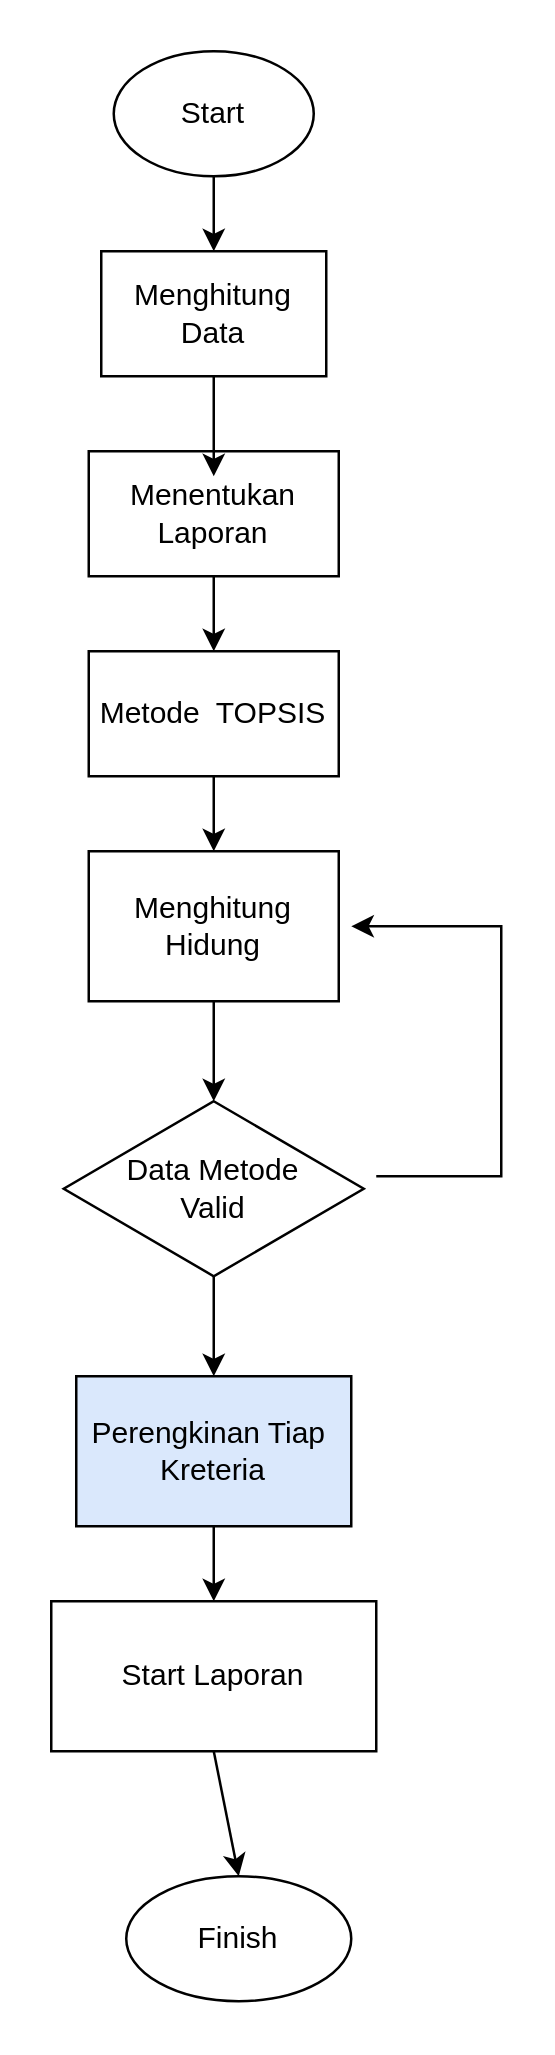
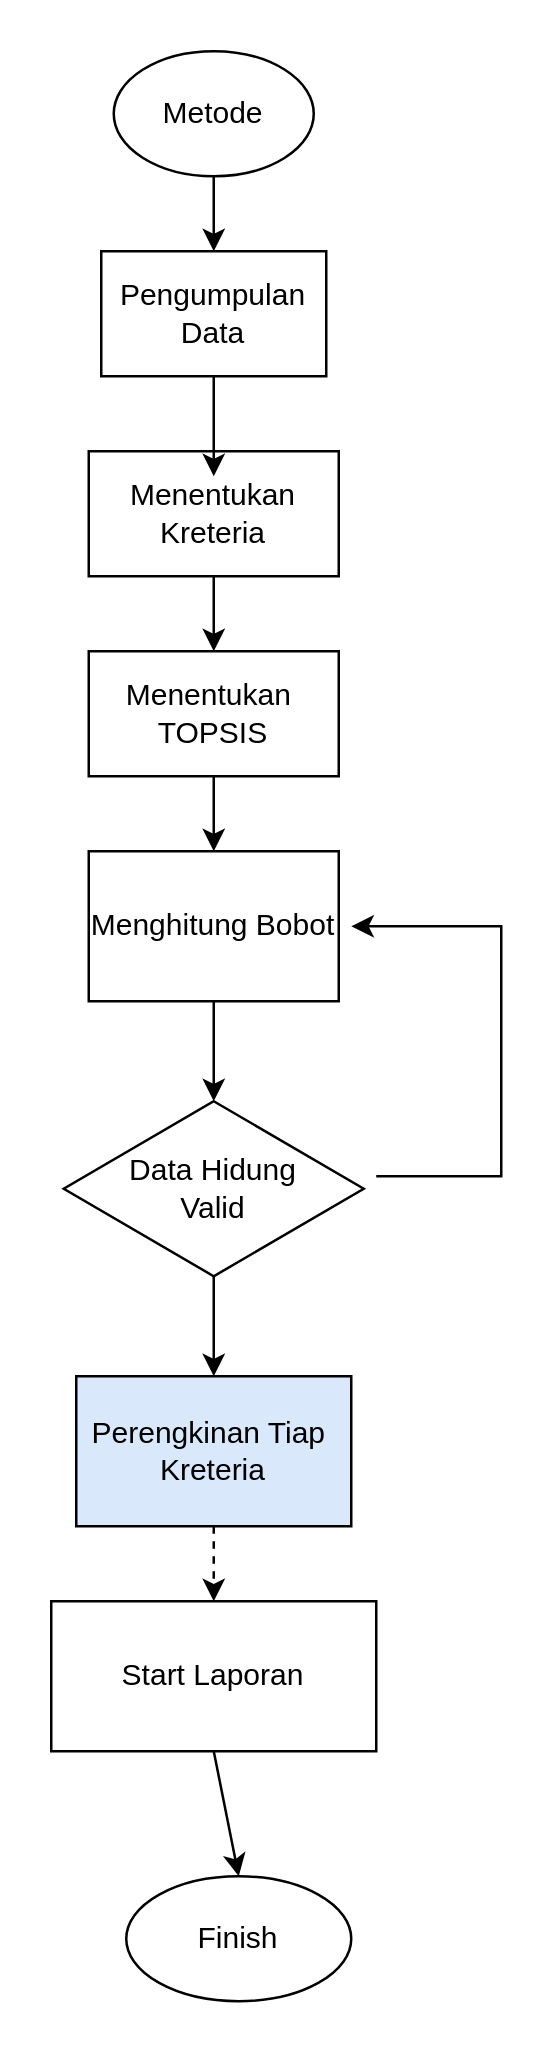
node "Start": label "Start" -> "Metode"
node "Menghitung Data": label "Menghitung Data" -> "Pengumpulan Data"
node "Menentukan Laporan": label "Menentukan Laporan" -> "Menentukan Kreteria"
node "Metode TOPSIS": label "Metode TOPSIS" -> "Menentukan TOPSIS"
node "Menghitung Hidung": label "Menghitung Hidung" -> "Menghitung Bobot"
node "Data Metode Valid": label "Data Metode Valid" -> "Data Hidung Valid"
edge "Perengkinan Tiap Kreteria" -> "Start Laporan": style solid -> dashed
